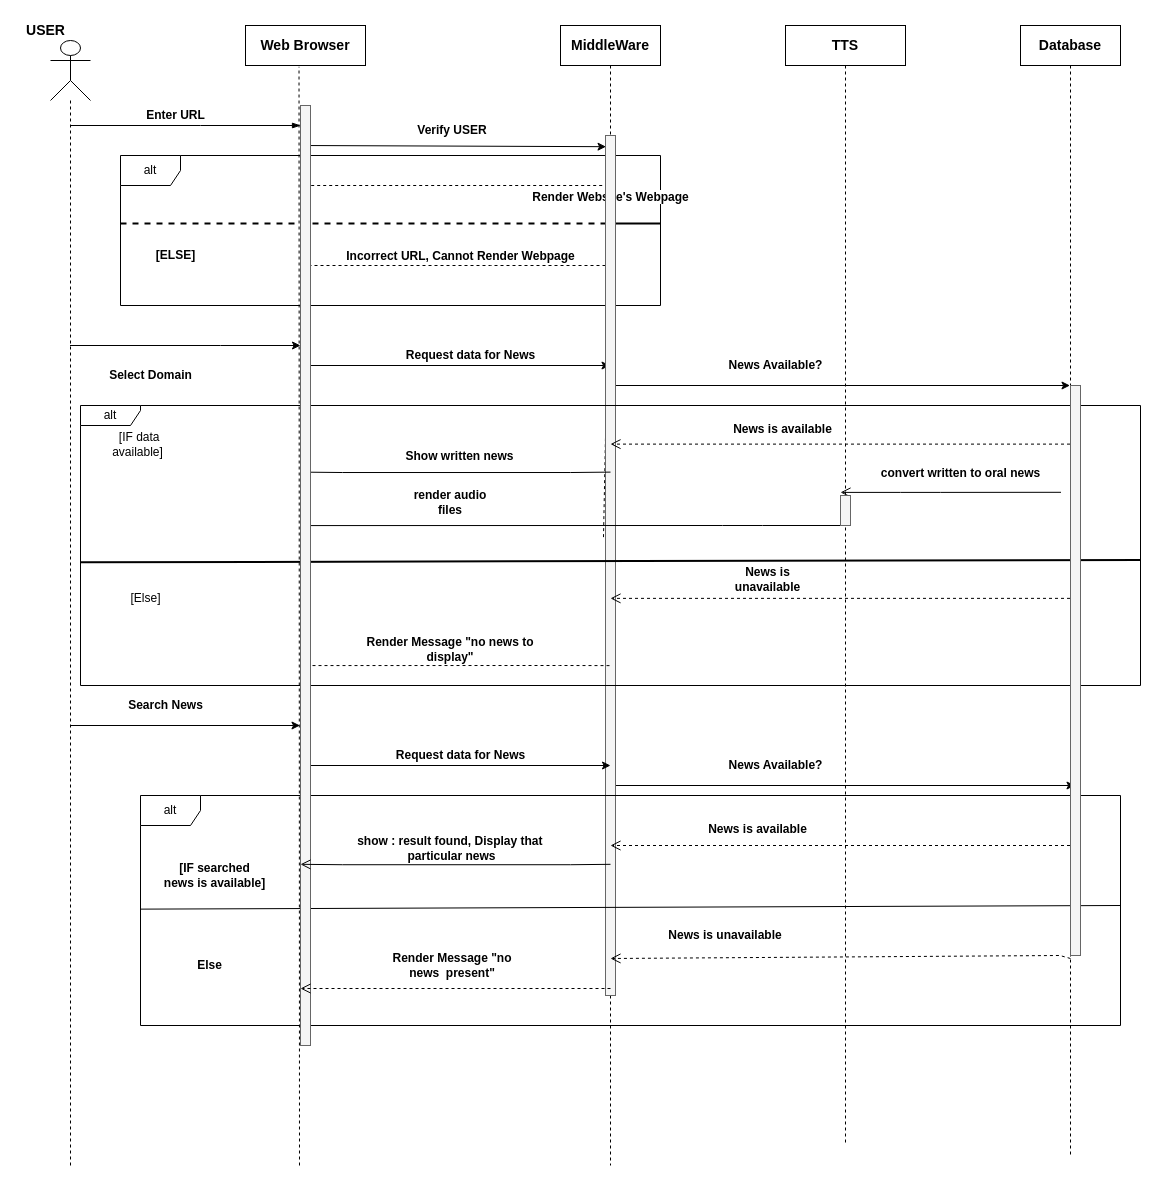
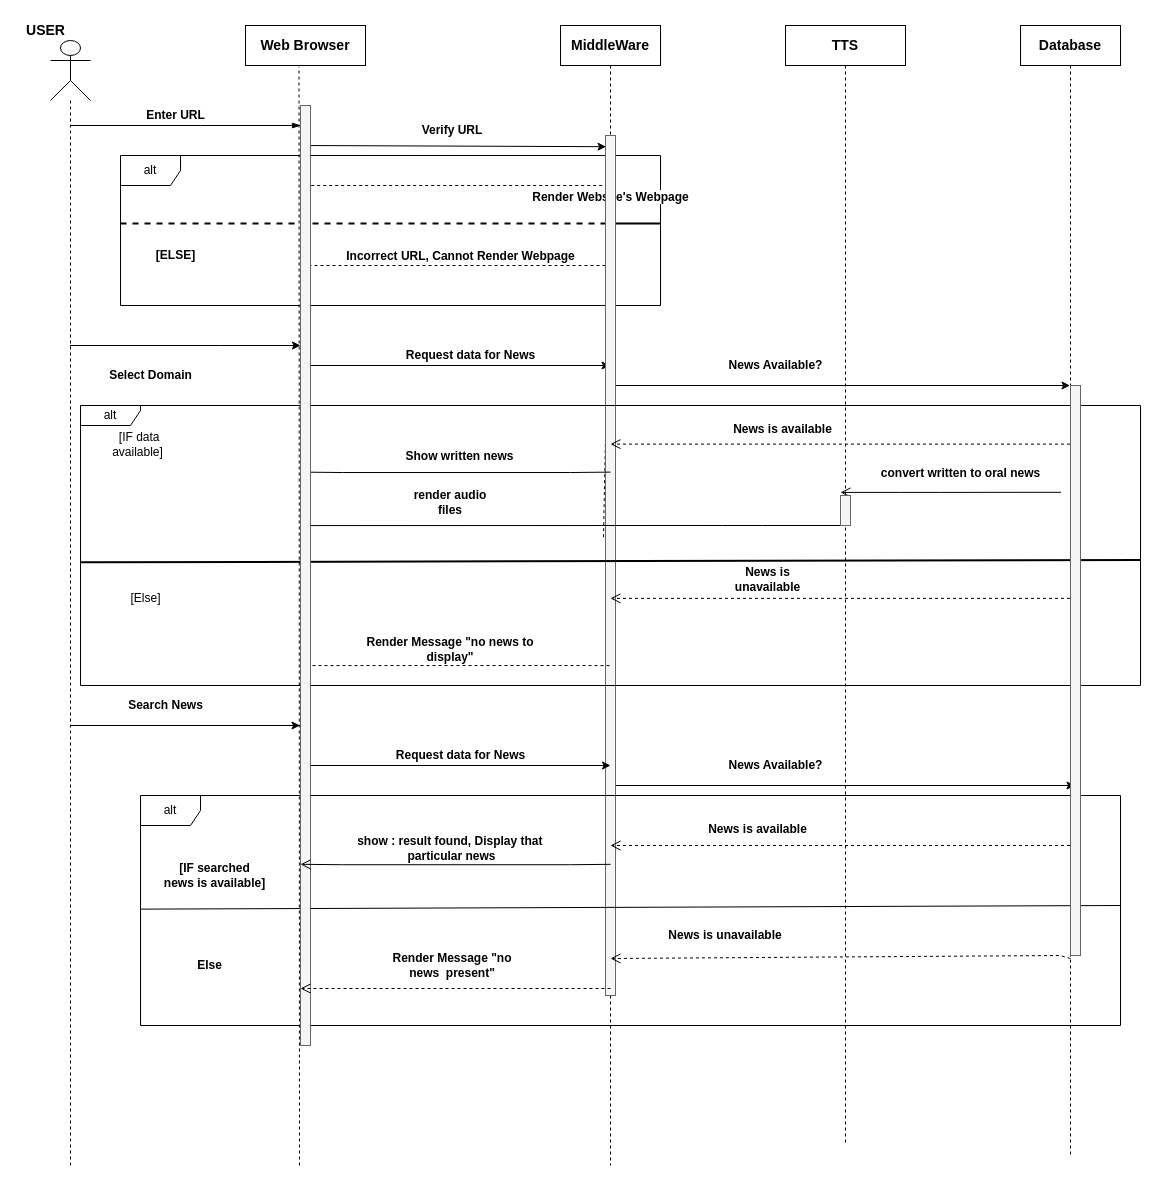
node "Verify USER": label "Verify USER" -> "Verify URL"
